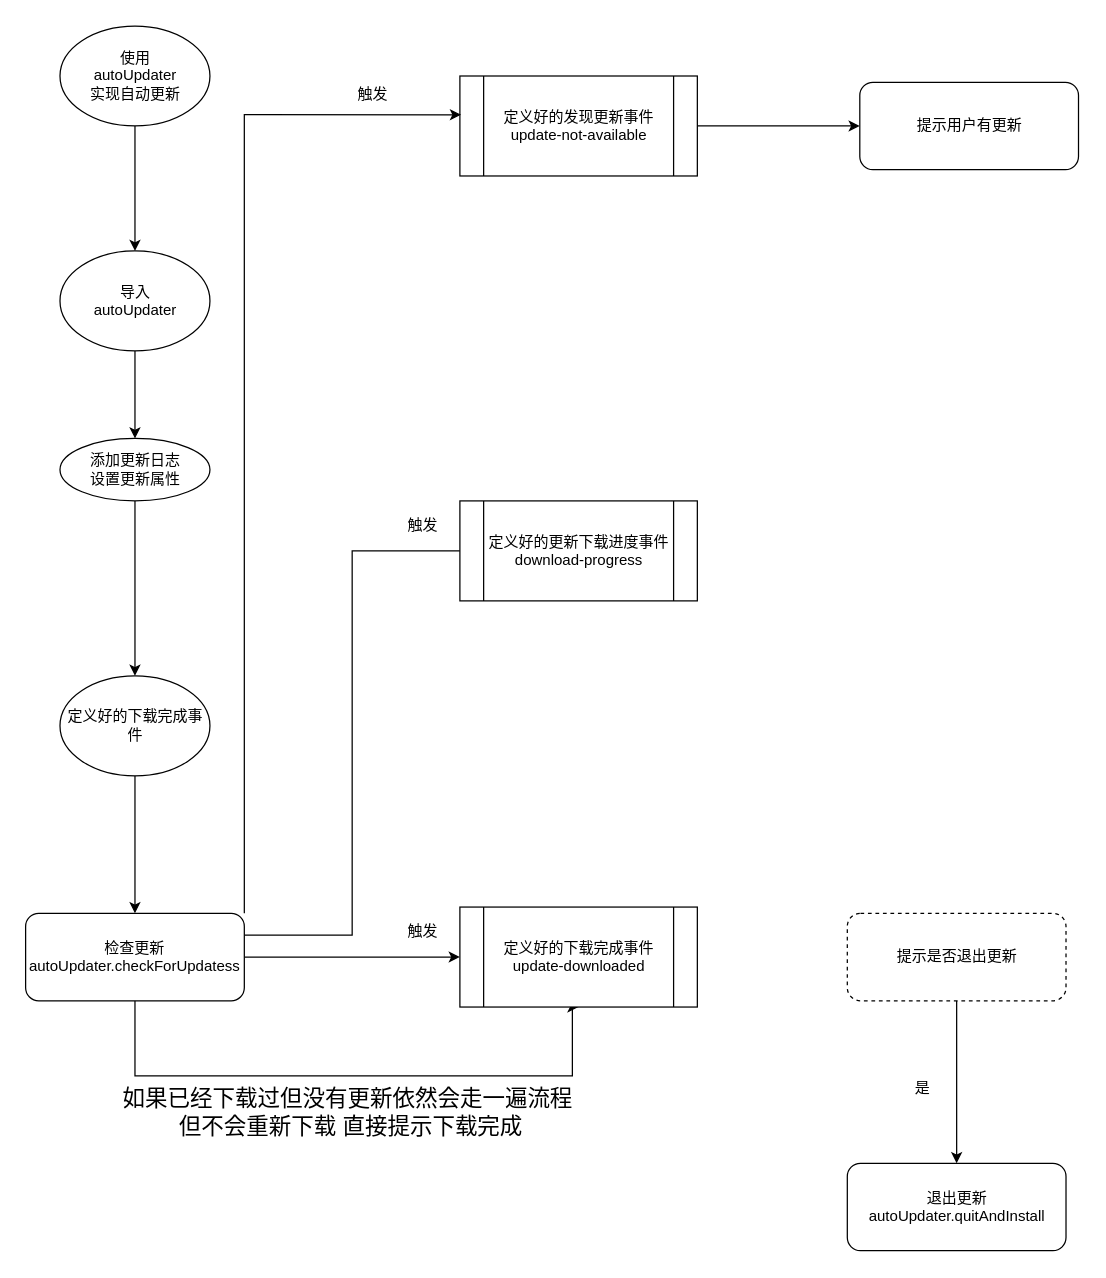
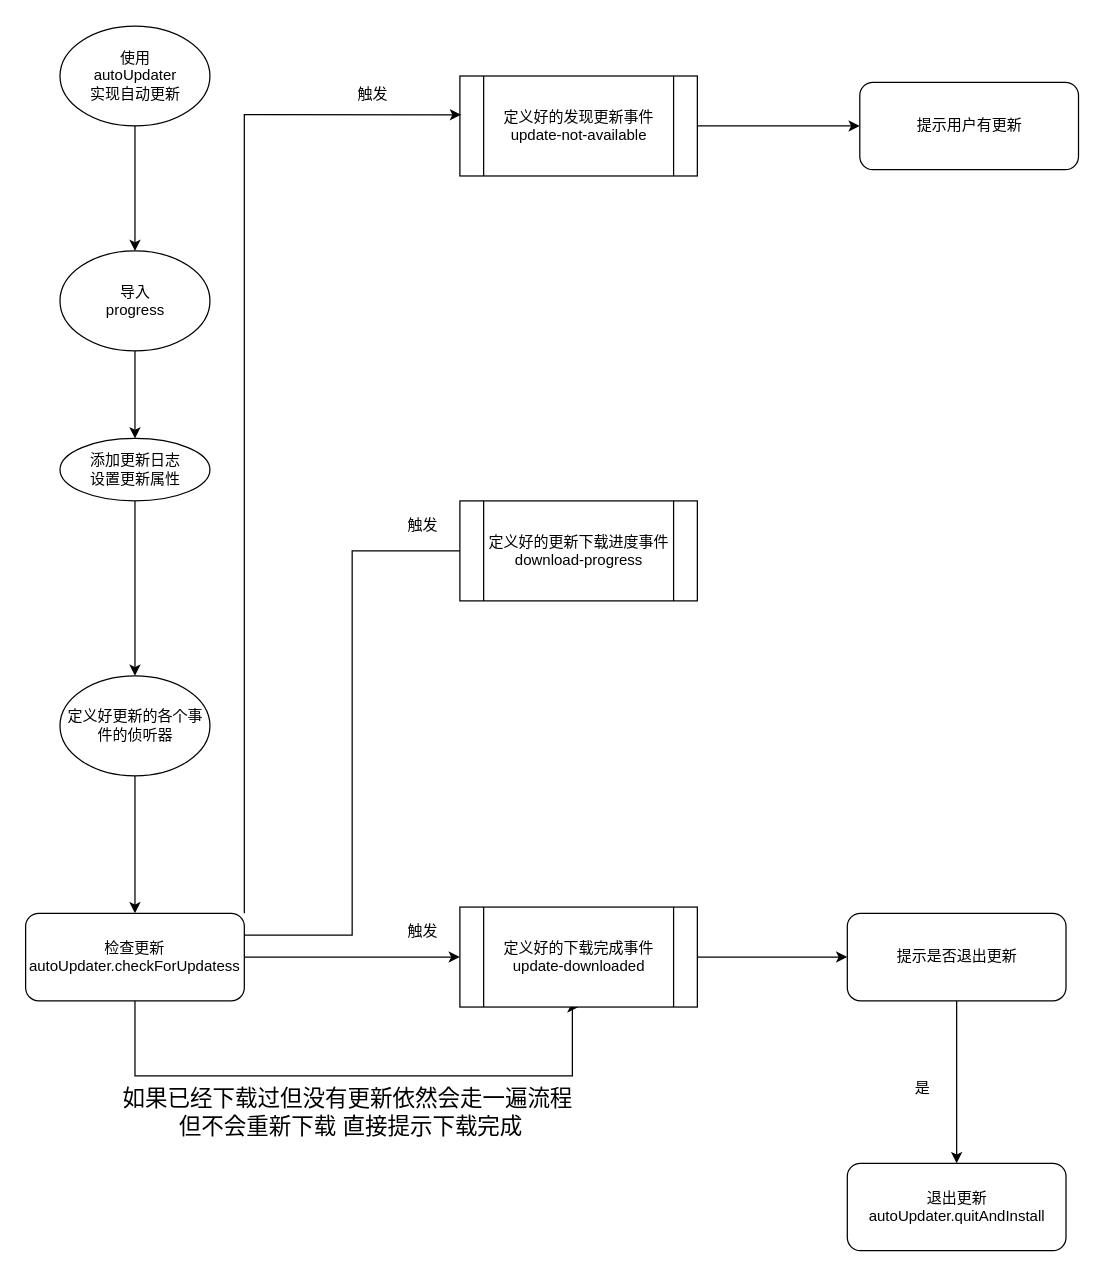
node "导入 autoUpdater": label "导入 autoUpdater" -> "导入 progress"
node "定义好的下载完成事件": label "定义好的下载完成事件" -> "定义好更新的各个事件的侦听器"
edge "定义好的下载完成事件 update-downloaded" -> "提示是否退出更新": added
node "提示是否退出更新": style dashed -> solid
